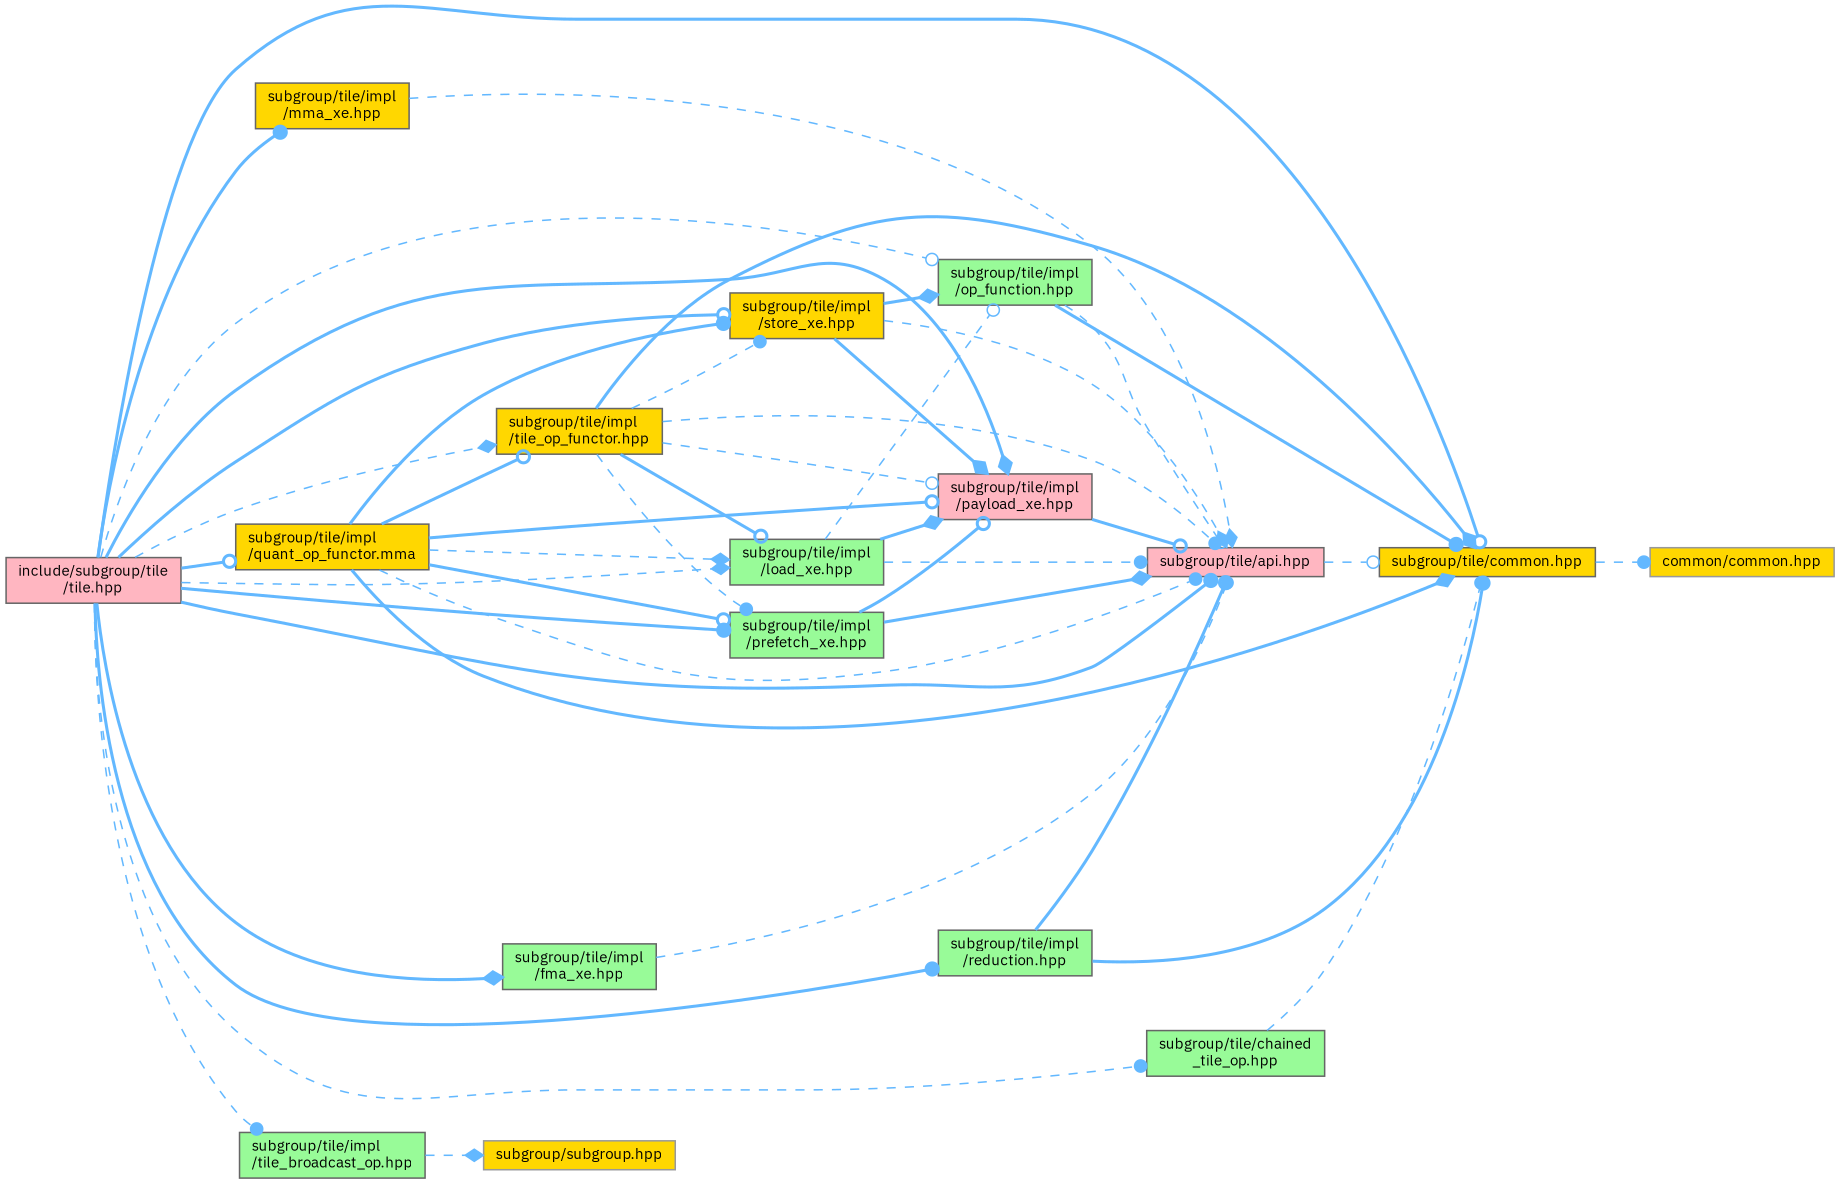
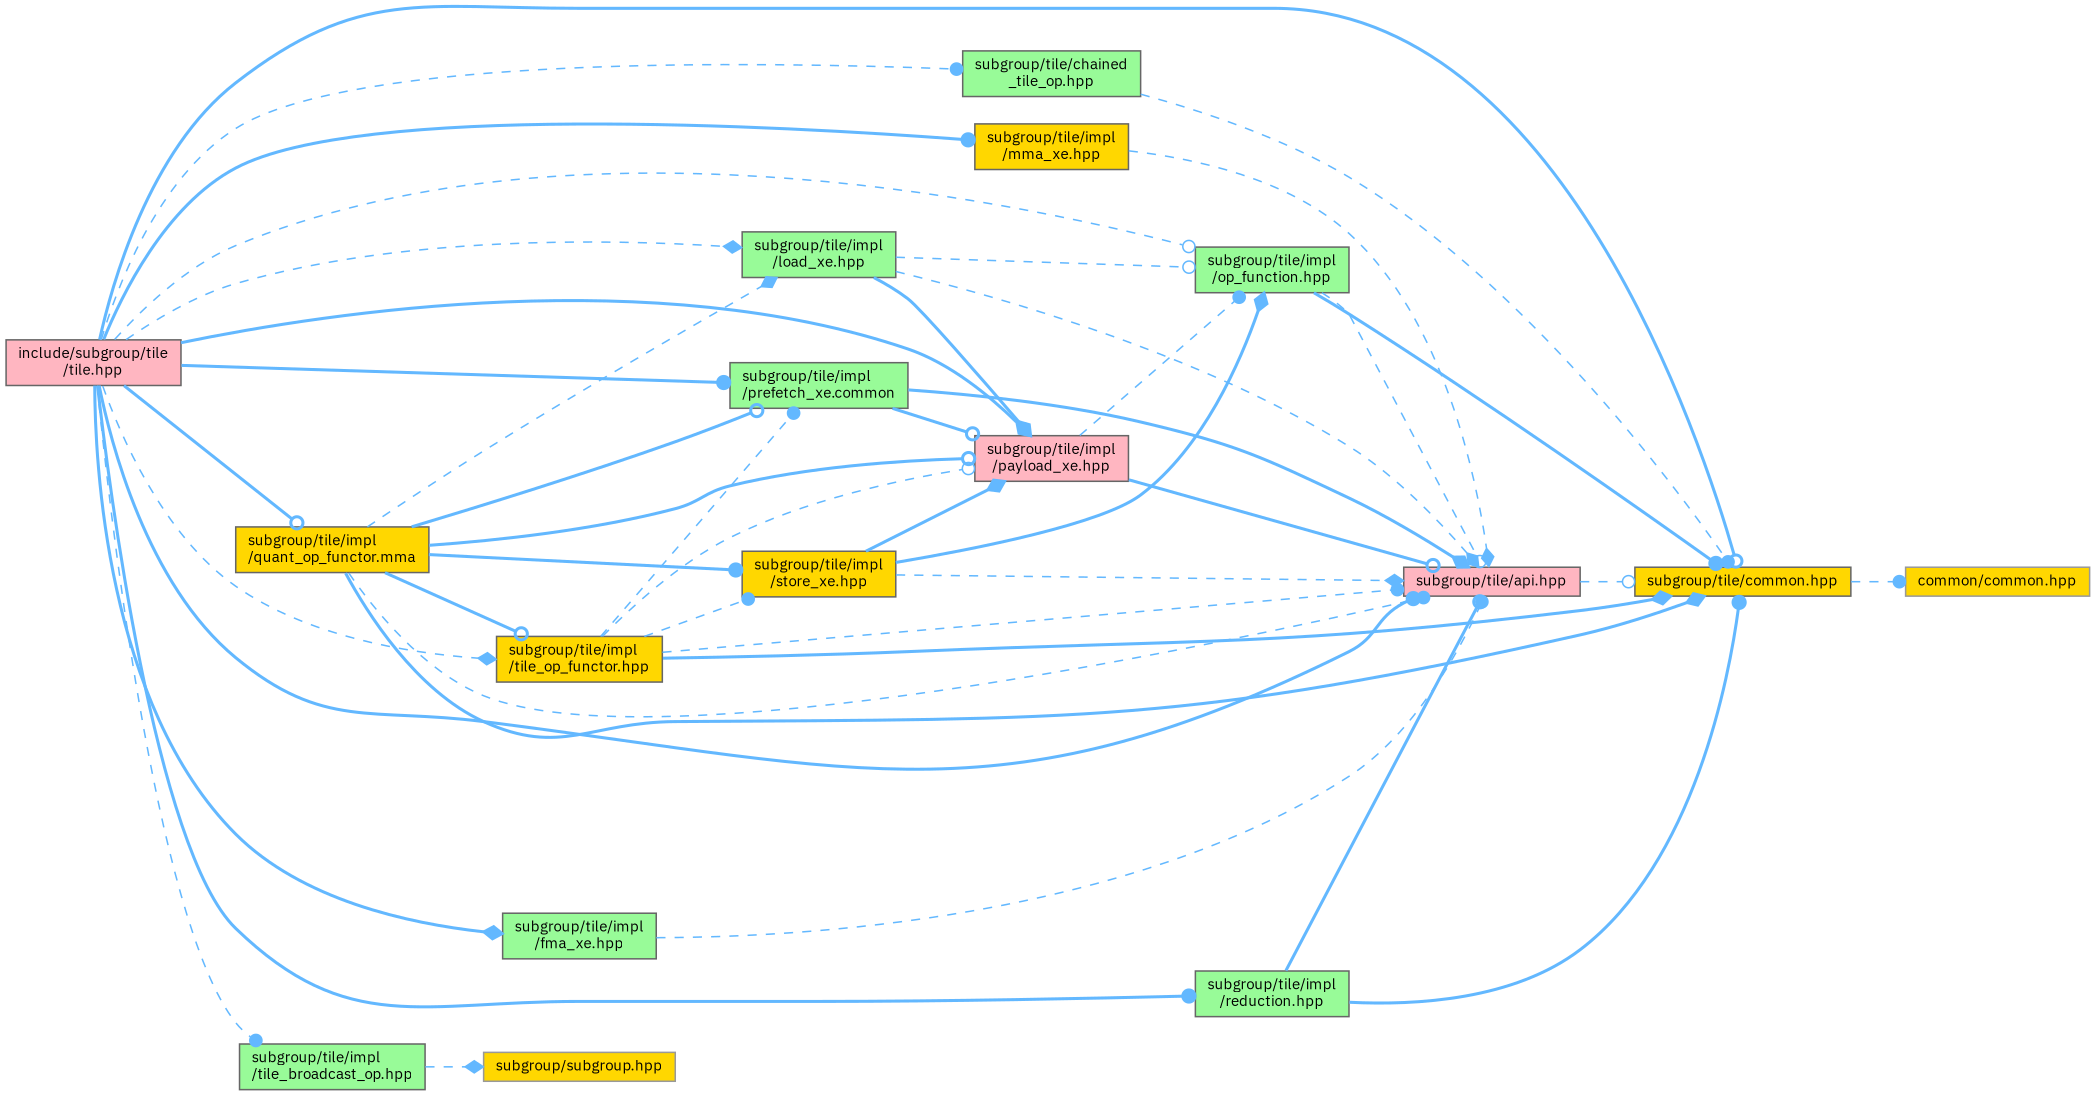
edge "subgroup/tile/impl /payload_xe.hpp" -> "subgroup/tile/impl /op_function.hpp": added
edge "include/subgroup/tile /tile.hpp" -> "subgroup/tile/impl /store_xe.hpp": removed
edge "subgroup/tile/impl /tile_op_functor.hpp" -> "subgroup/tile/impl /load_xe.hpp": removed
edge "subgroup/tile/impl /load_xe.hpp" -> "subgroup/tile/api.hpp": arrowhead dot -> diamond
node "subgroup/tile/impl /prefetch_xe.hpp": label "subgroup/tile/impl /prefetch_xe.hpp" -> "subgroup/tile/impl /prefetch_xe.common"
